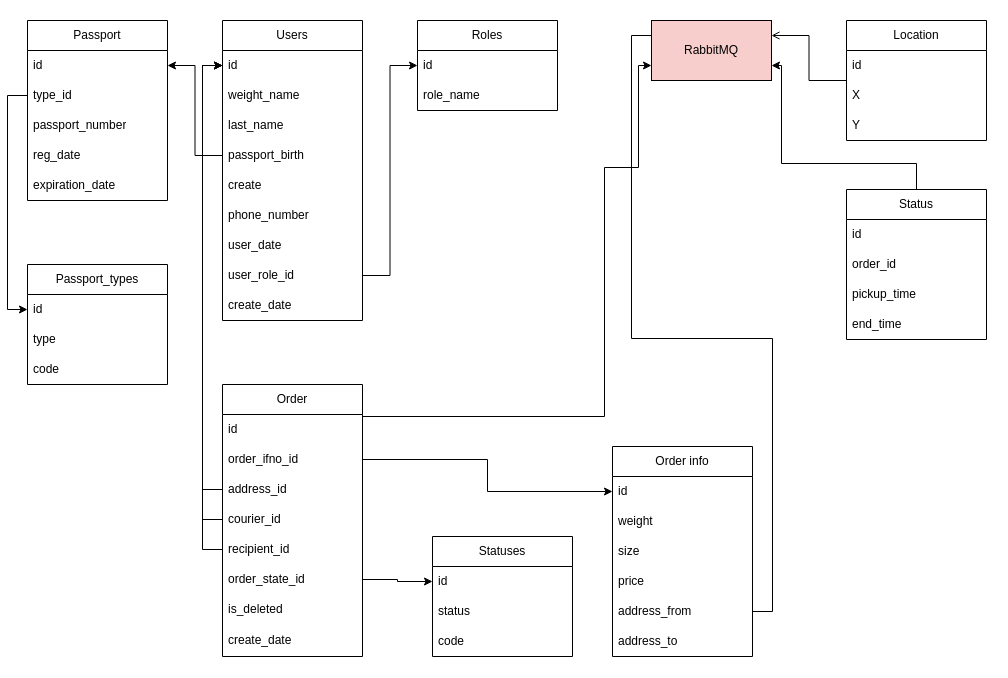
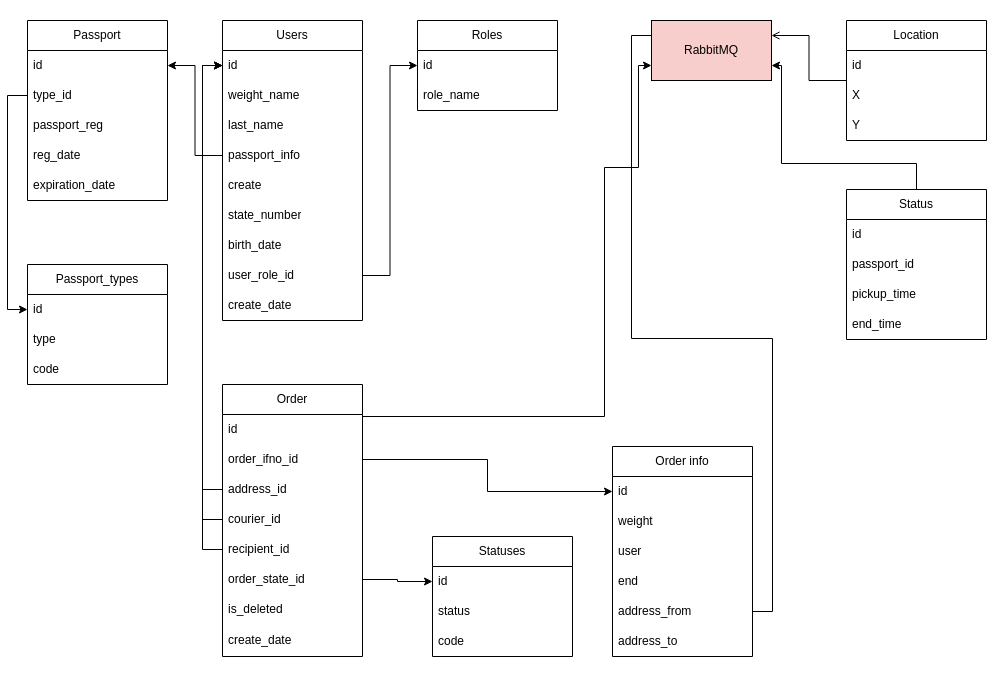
node "passport_number": label "passport_number" -> "passport_reg"
node "passport_birth": label "passport_birth" -> "passport_info"
node "phone_number": label "phone_number" -> "state_number"
node "user_date": label "user_date" -> "birth_date"
node "order_id": label "order_id" -> "passport_id"
node "size": label "size" -> "user"
node "price": label "price" -> "end"
